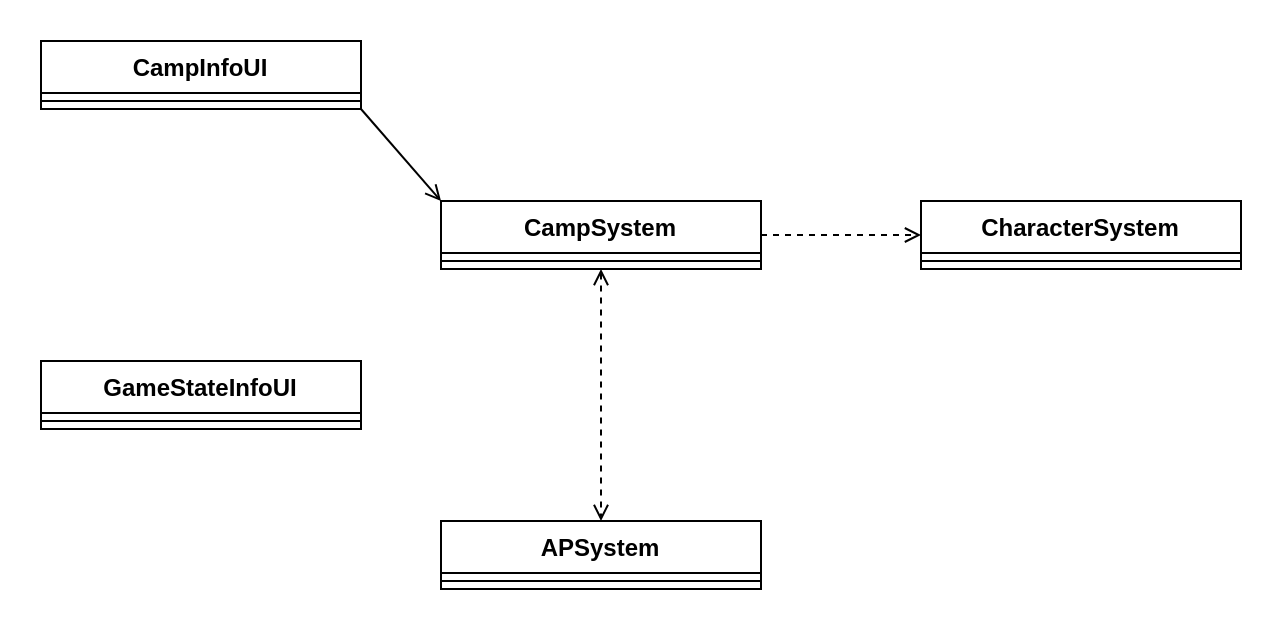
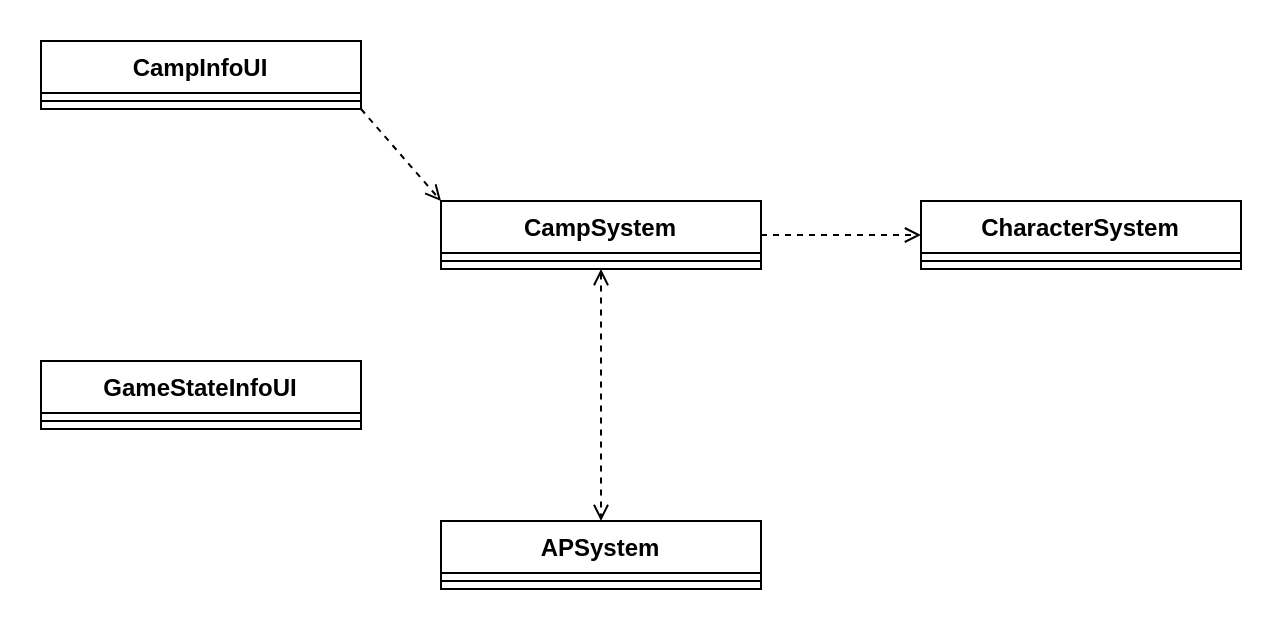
edge "CampInfoUI" -> "CampSystem": style solid -> dashed
